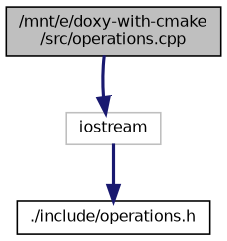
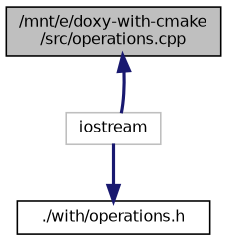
edge "/mnt/e/doxy-with-cmake /src/operations.cpp" -> "iostream": reversed
node "./include/operations.h": label "./include/operations.h" -> "./with/operations.h"
